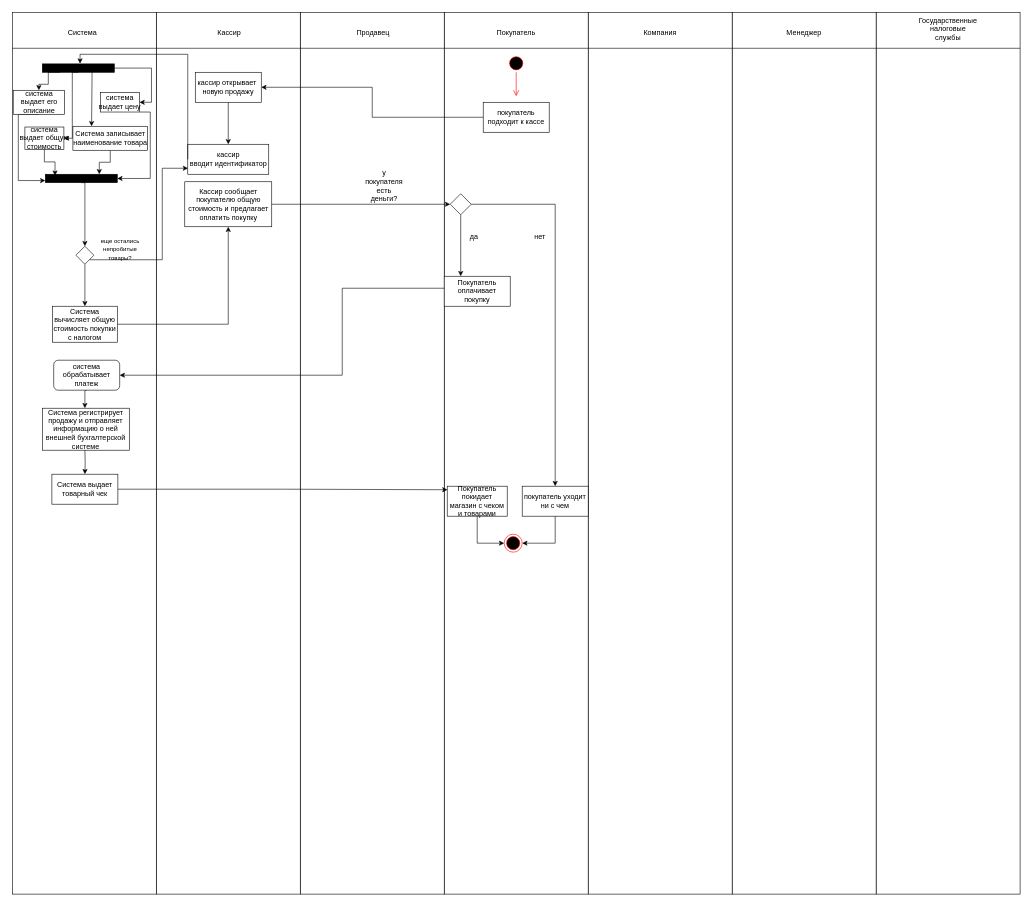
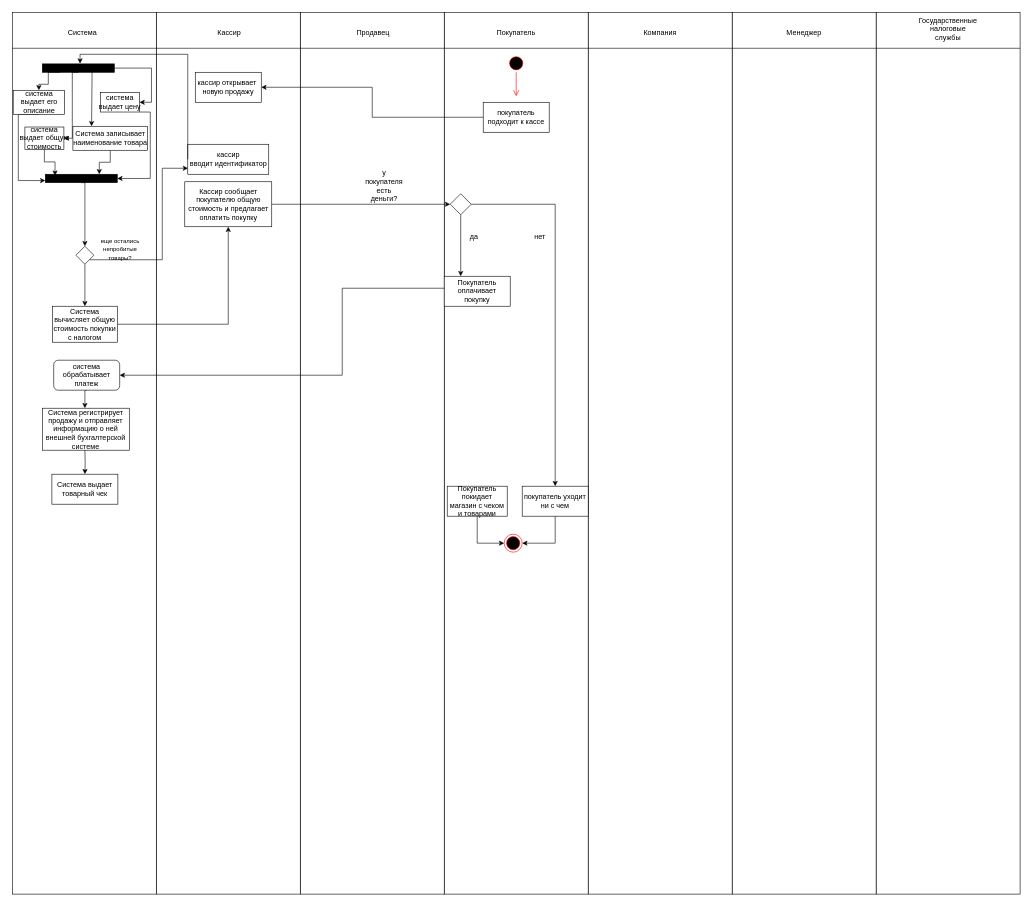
edge "кассир открывает новую продажу" -> "кассир вводит идентификатор": removed
edge "Система выдает товарный чек" -> "Покупатель покидает магазин с чеком и товарами": removed
